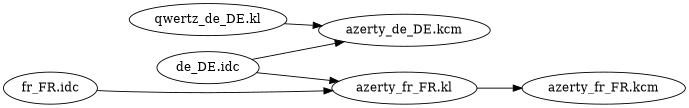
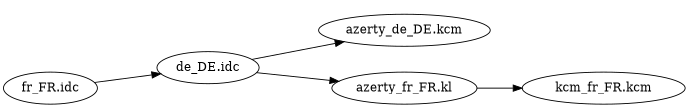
node "qwertz_de_DE.kl": removed
node "azerty_fr_FR.kcm": label "azerty_fr_FR.kcm" -> "kcm_fr_FR.kcm"
edge "fr_FR.idc" -> "azerty_fr_FR.kl": now "fr_FR.idc" -> "de_DE.idc"
